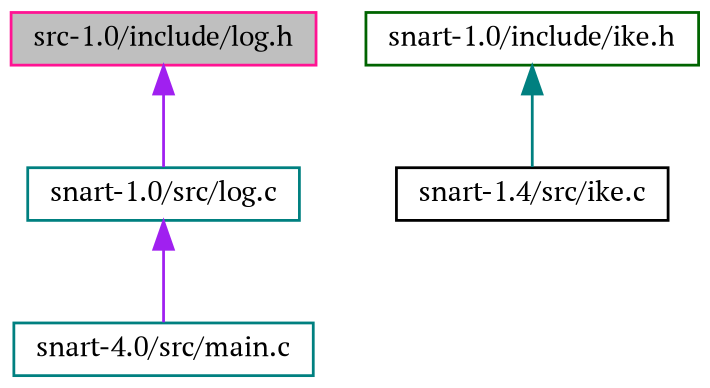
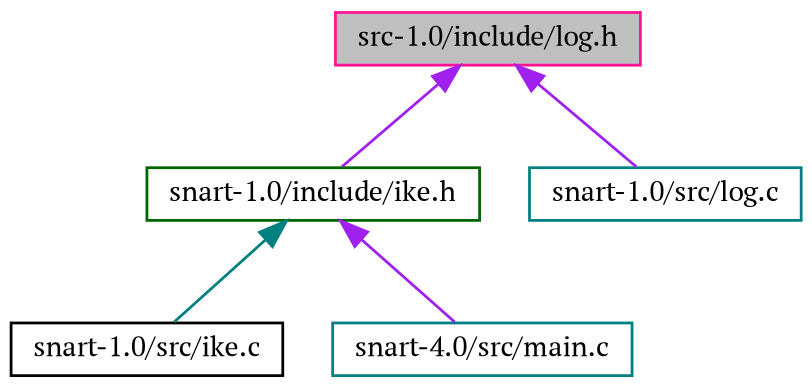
edge "snart-1.0/include/ike.h" -> "src-1.0/include/log.h": added
node "snart-1.4/src/ike.c": label "snart-1.4/src/ike.c" -> "snart-1.0/src/ike.c"
edge "snart-4.0/src/main.c" -> "snart-1.0/src/log.c": now "snart-4.0/src/main.c" -> "snart-1.0/include/ike.h"
